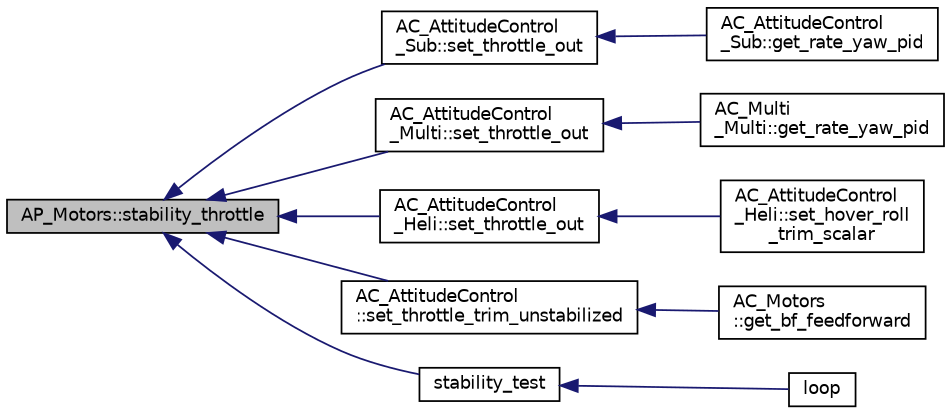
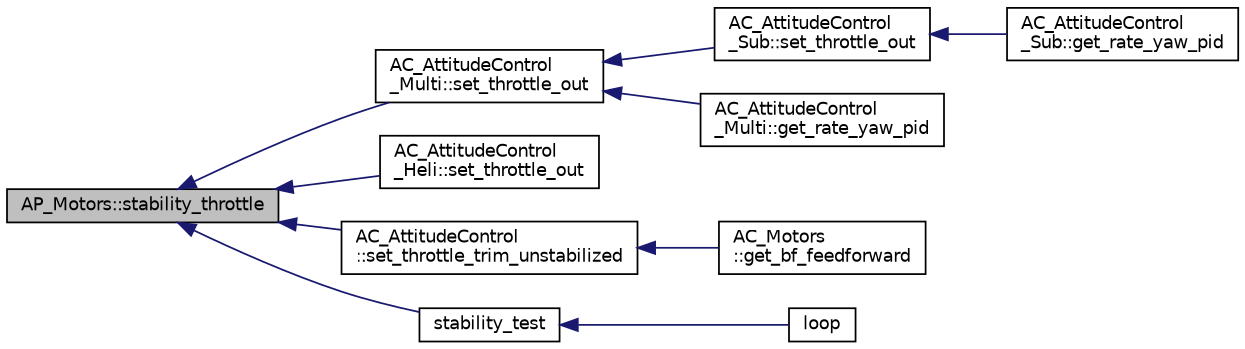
edge "AC_AttitudeControl _Sub::set_throttle_out" -> "AP_Motors::stability_throttle": now "AC_AttitudeControl _Sub::set_throttle_out" -> "AC_AttitudeControl _Multi::set_throttle_out"
node "AC_Multi _Multi::get_rate_yaw_pid": label "AC_Multi _Multi::get_rate_yaw_pid" -> "AC_AttitudeControl _Multi::get_rate_yaw_pid"
node "AC_AttitudeControl _Heli::set_hover_roll _trim_scalar": removed
